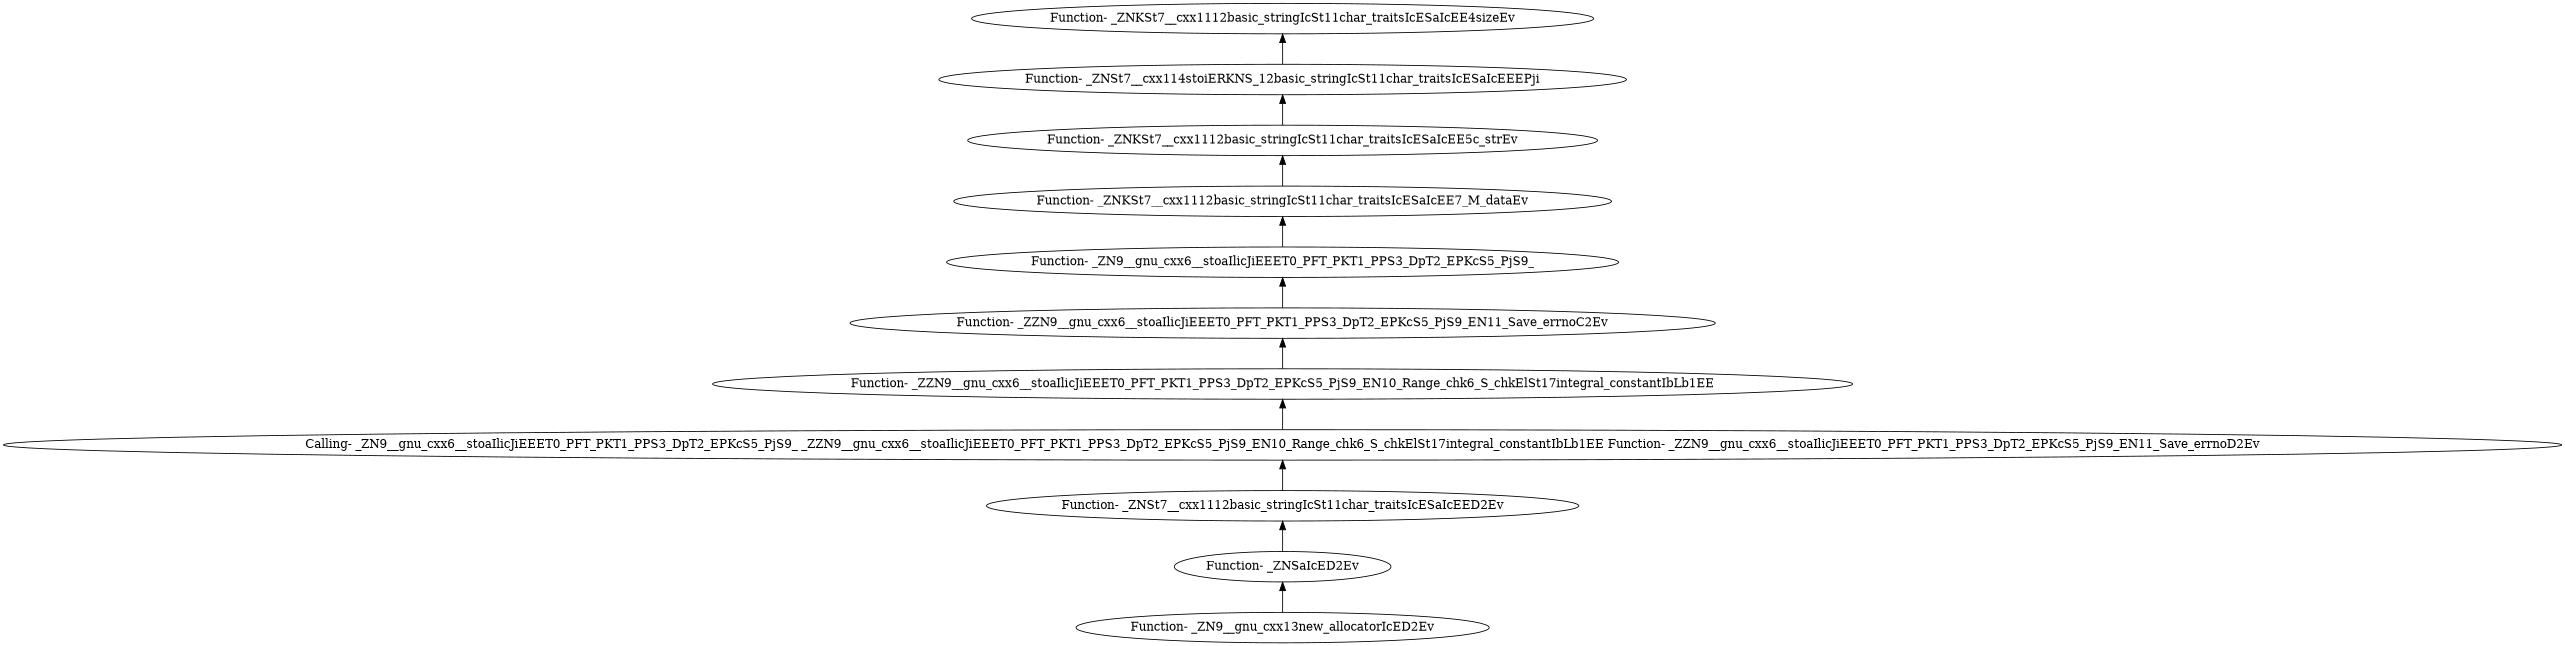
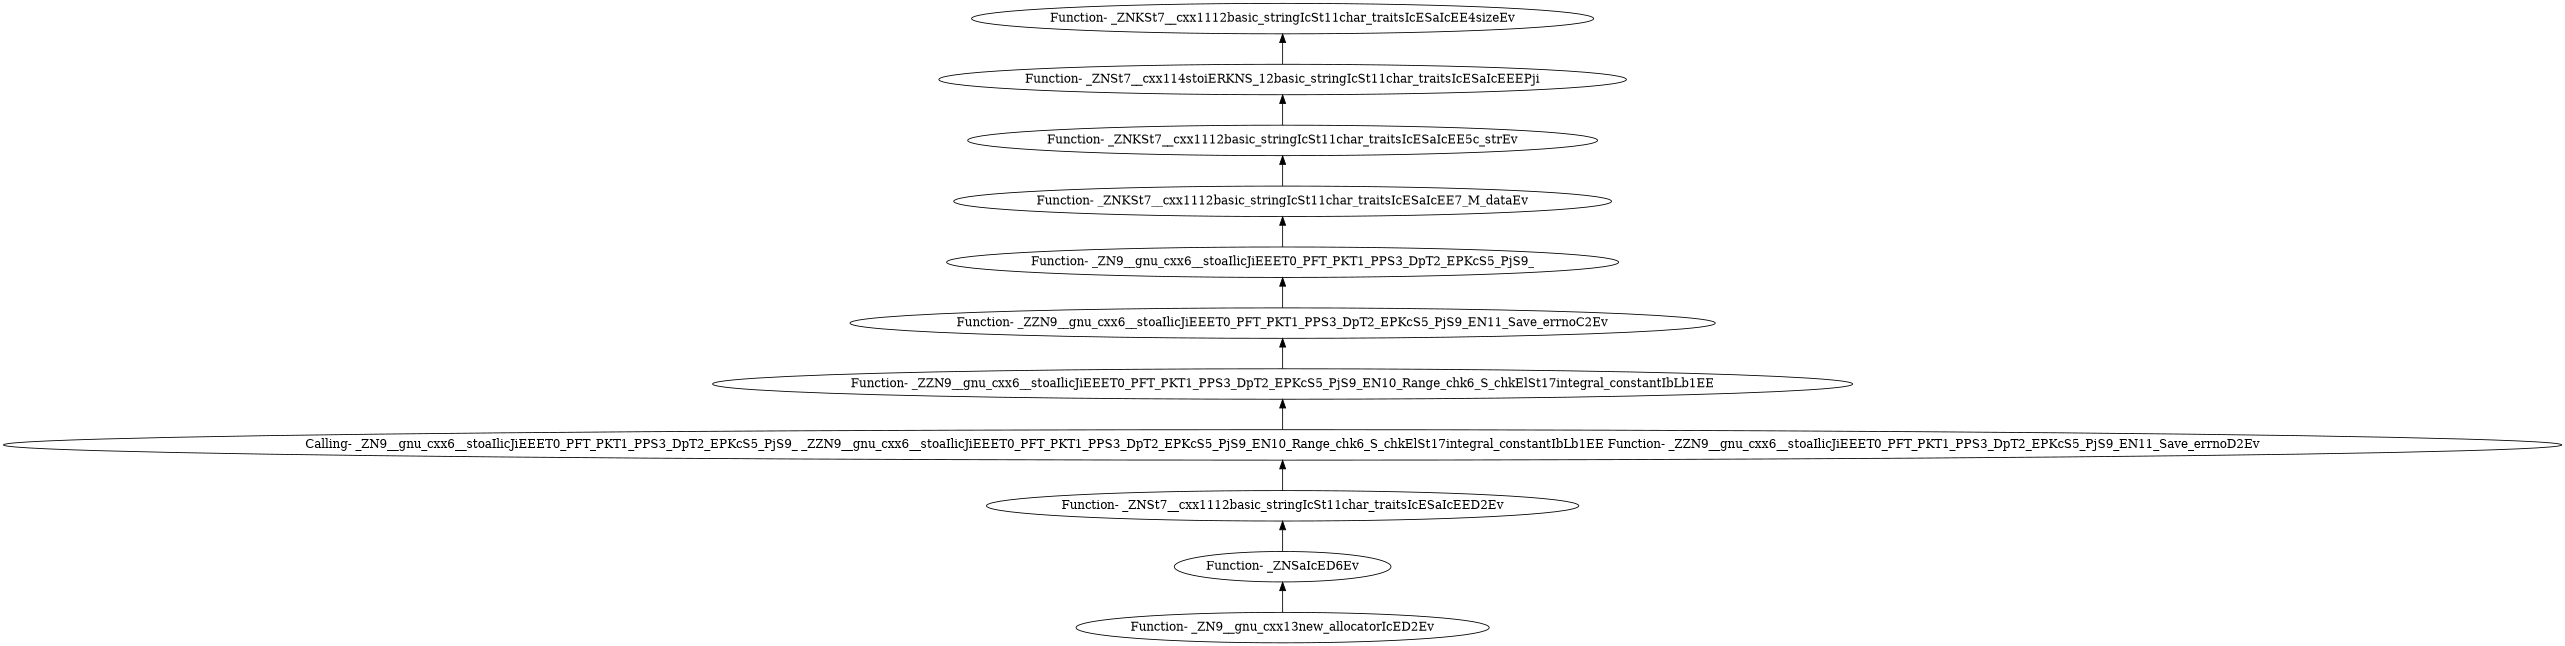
node "Function- _ZNSaIcED2Ev": label "Function- _ZNSaIcED2Ev" -> "Function- _ZNSaIcED6Ev"
